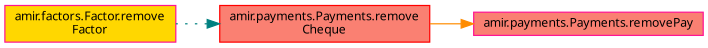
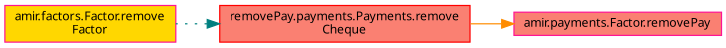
node "amir.payments.Payments.remove Cheque": label "amir.payments.Payments.remove Cheque" -> "removePay.payments.Payments.remove Cheque"
node "amir.payments.Payments.removePay": label "amir.payments.Payments.removePay" -> "amir.payments.Factor.removePay"
